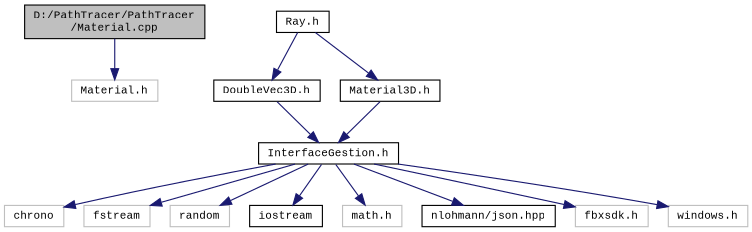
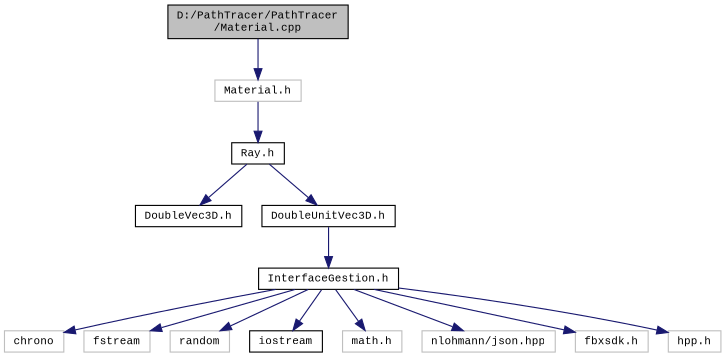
node "Material3D.h": label "Material3D.h" -> "DoubleUnitVec3D.h"
edge "Material.h" -> "Ray.h": added
edge "DoubleVec3D.h" -> "InterfaceGestion.h": removed
node "nlohmann/json.hpp": color black -> grey75
node "windows.h": label "windows.h" -> "hpp.h"
